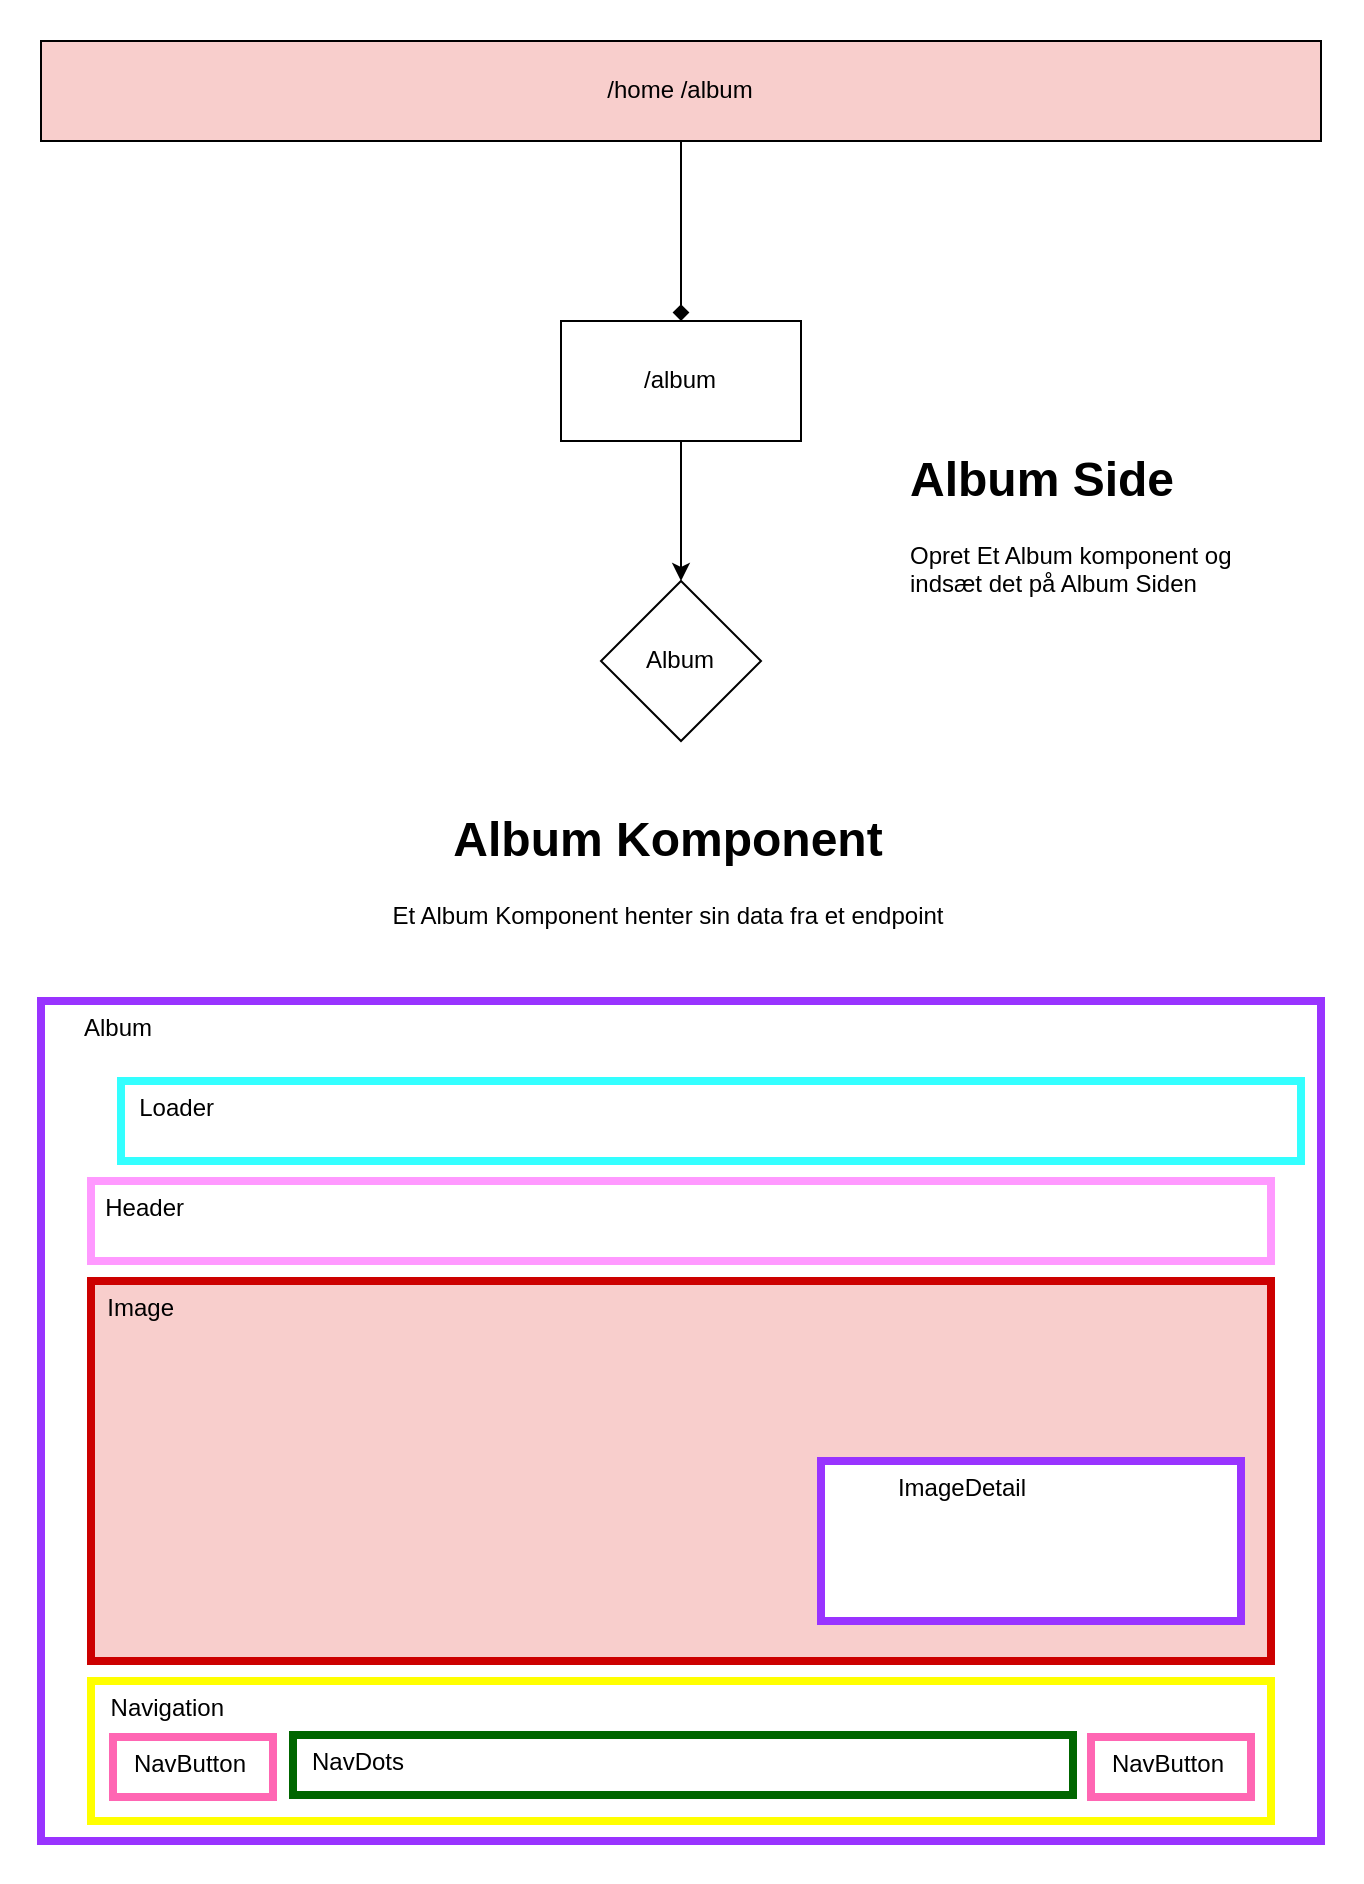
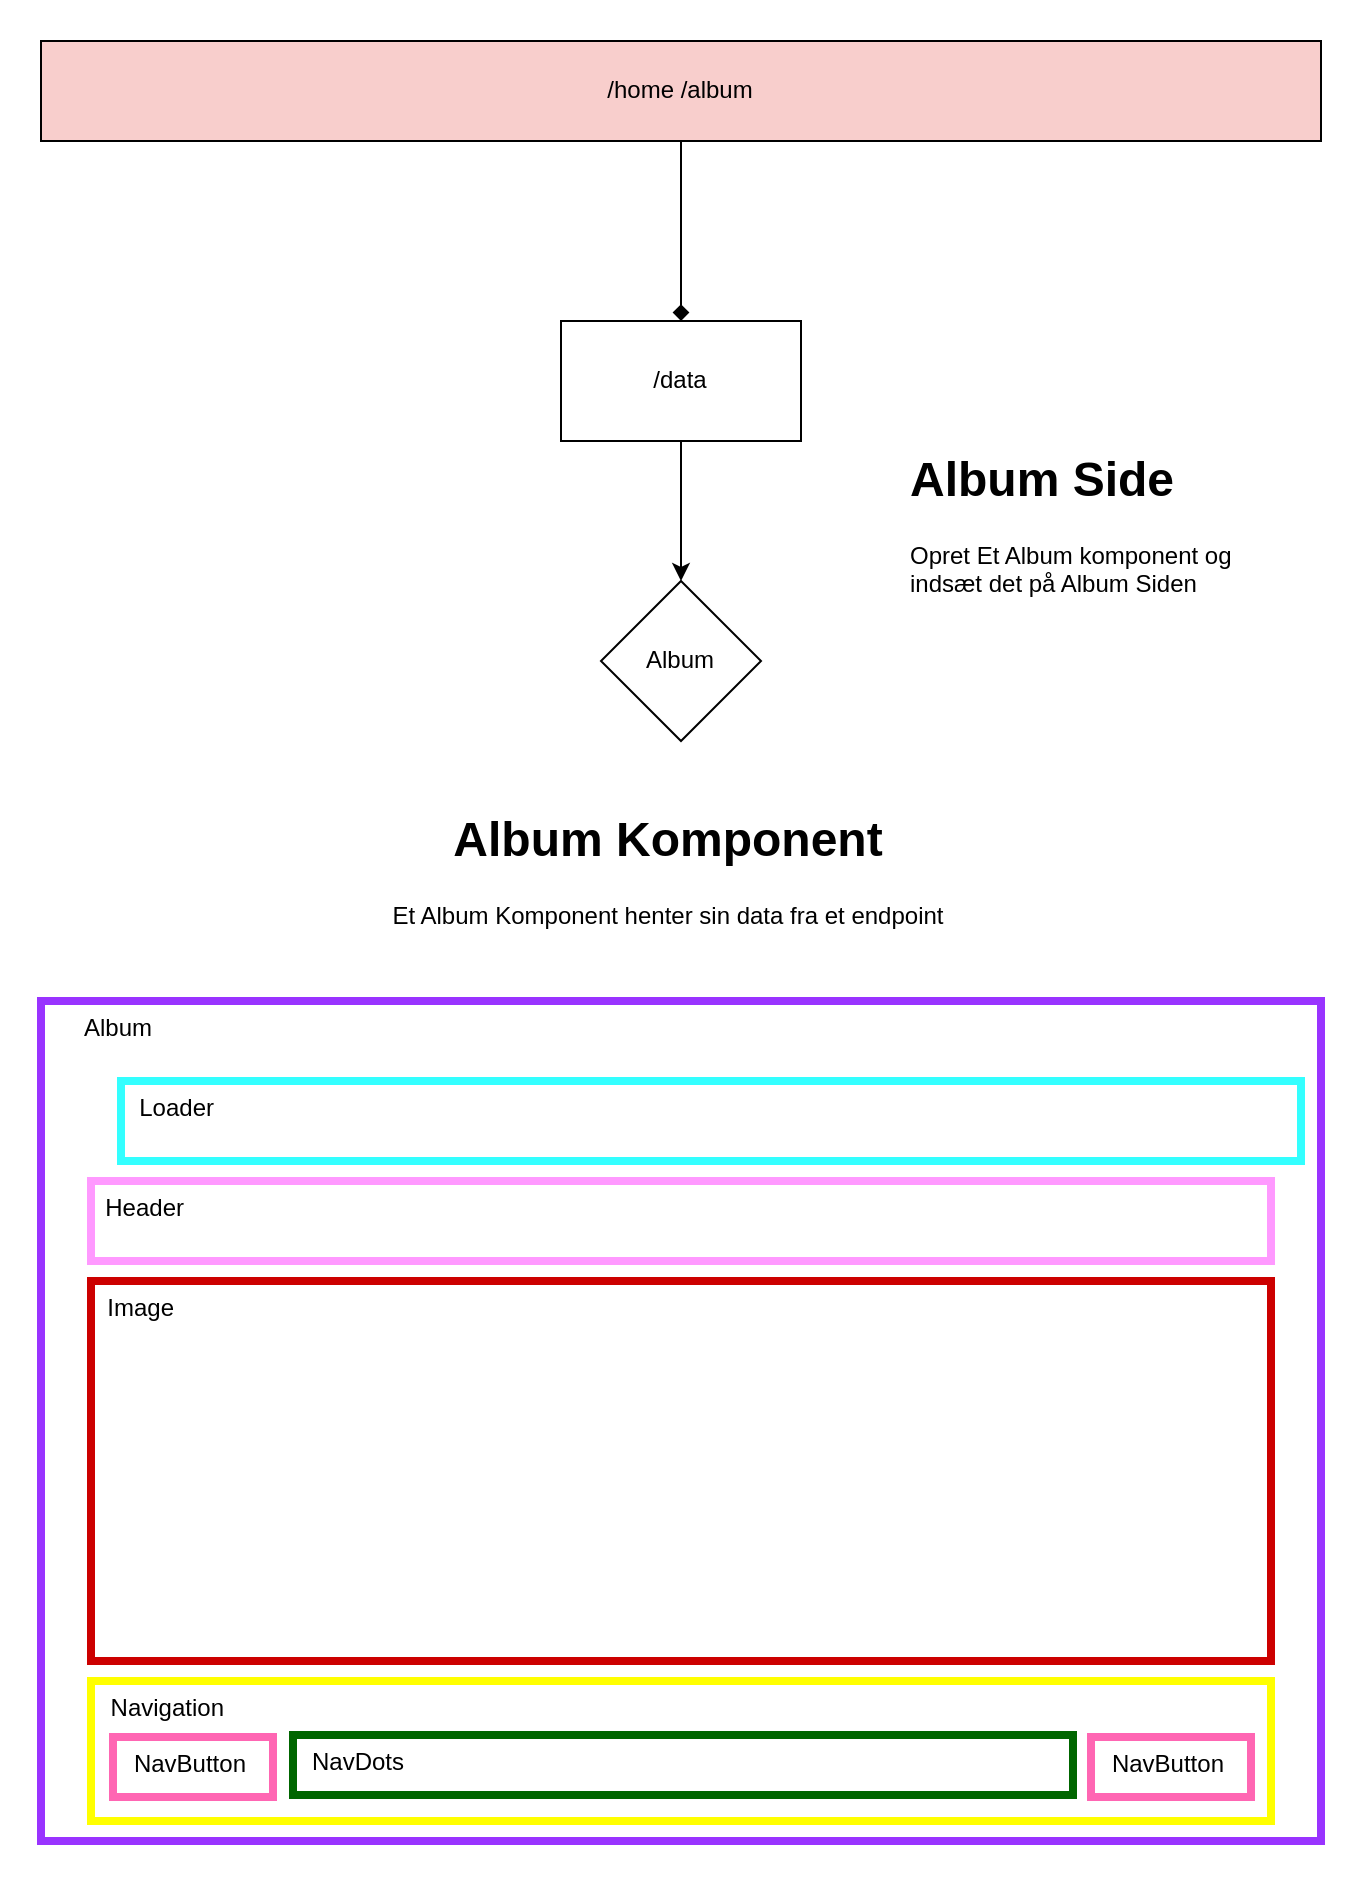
node "/album": label "/album" -> "/data"
node "Image": fillcolor #f8cecc -> #ffffff
node "ImageDetail": removed
